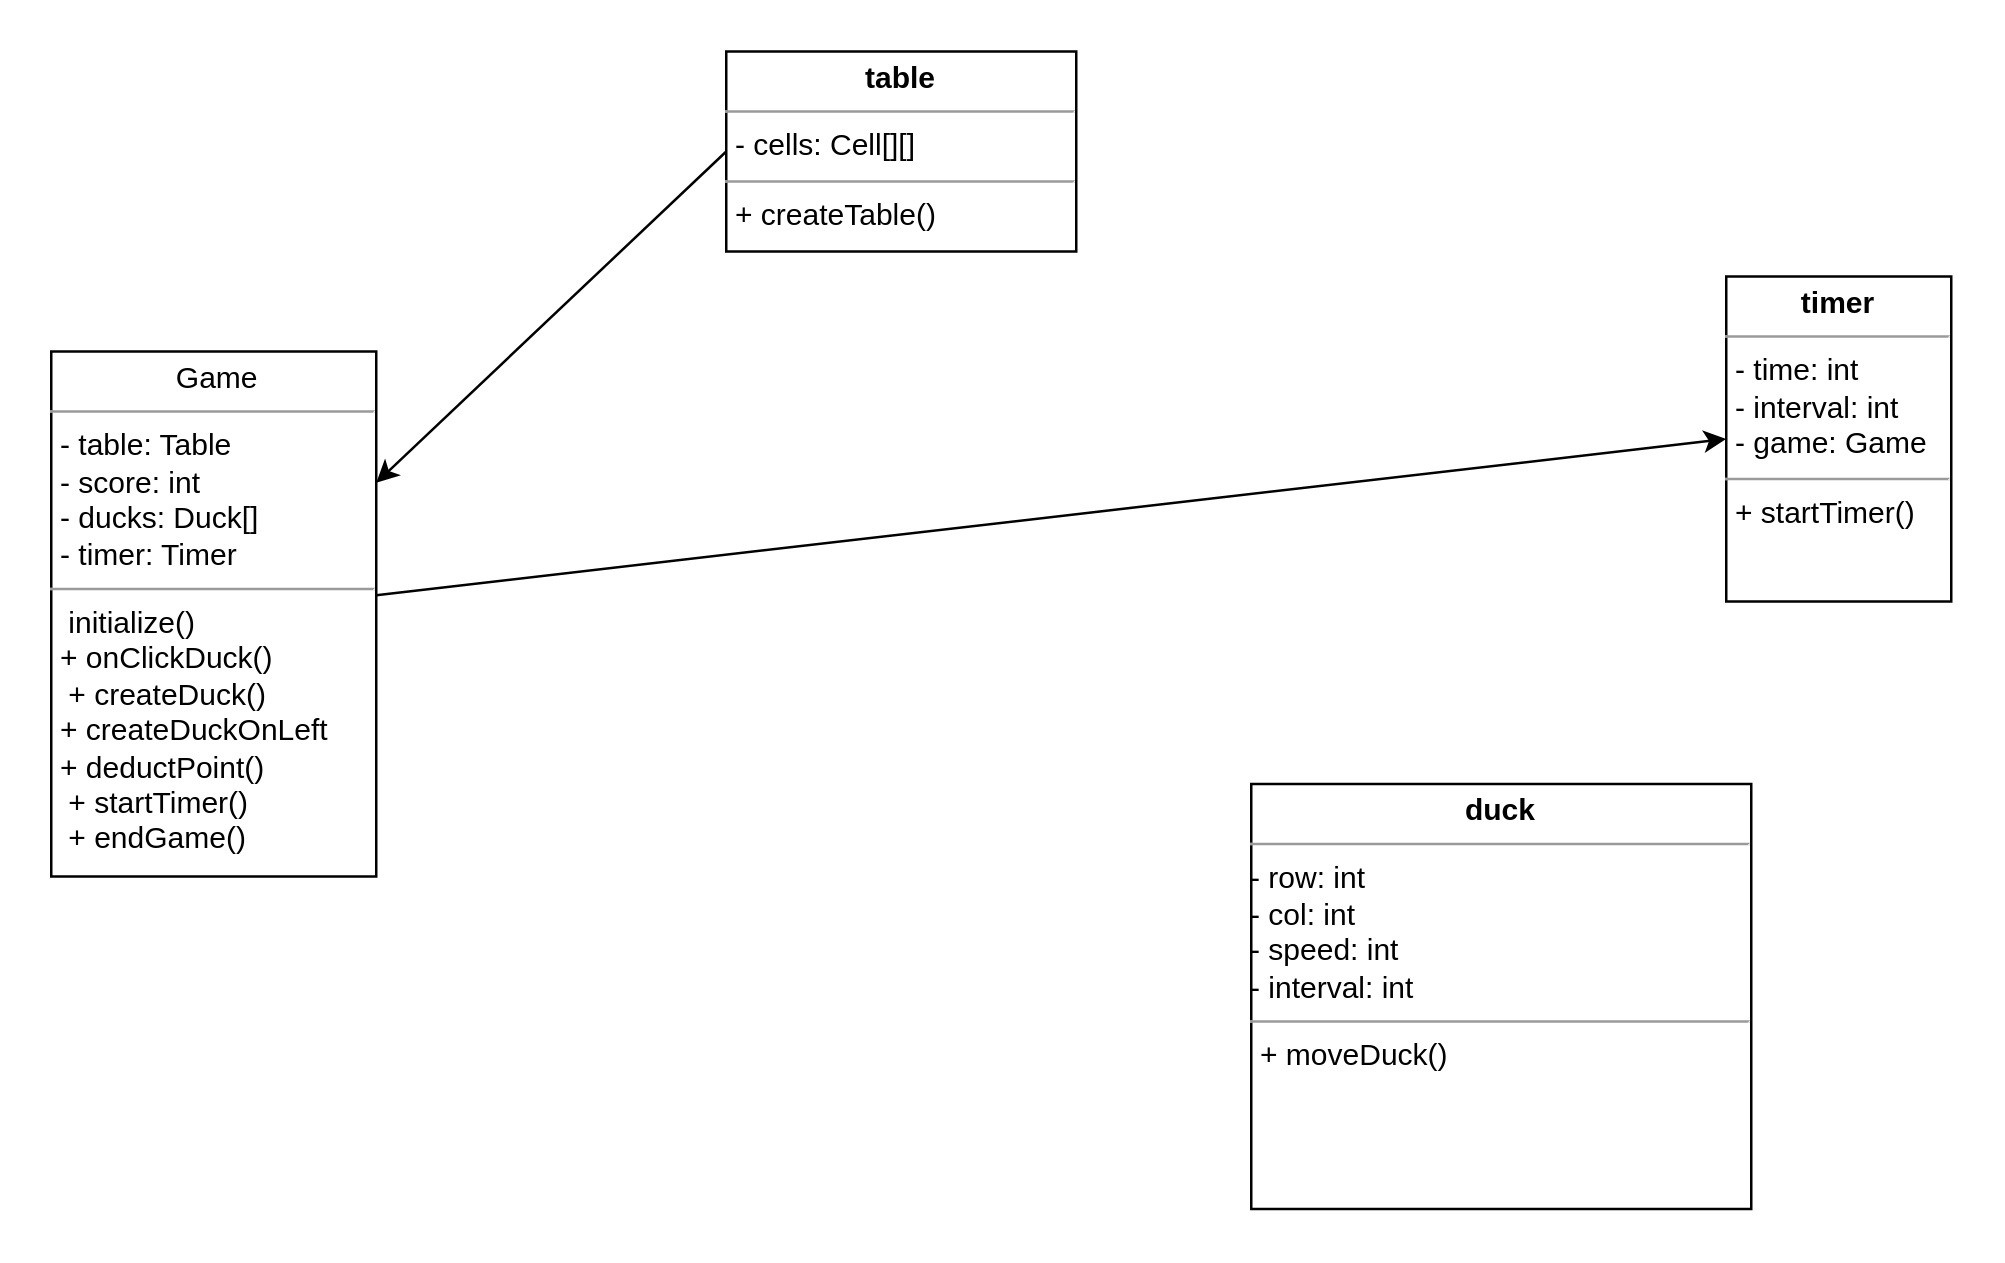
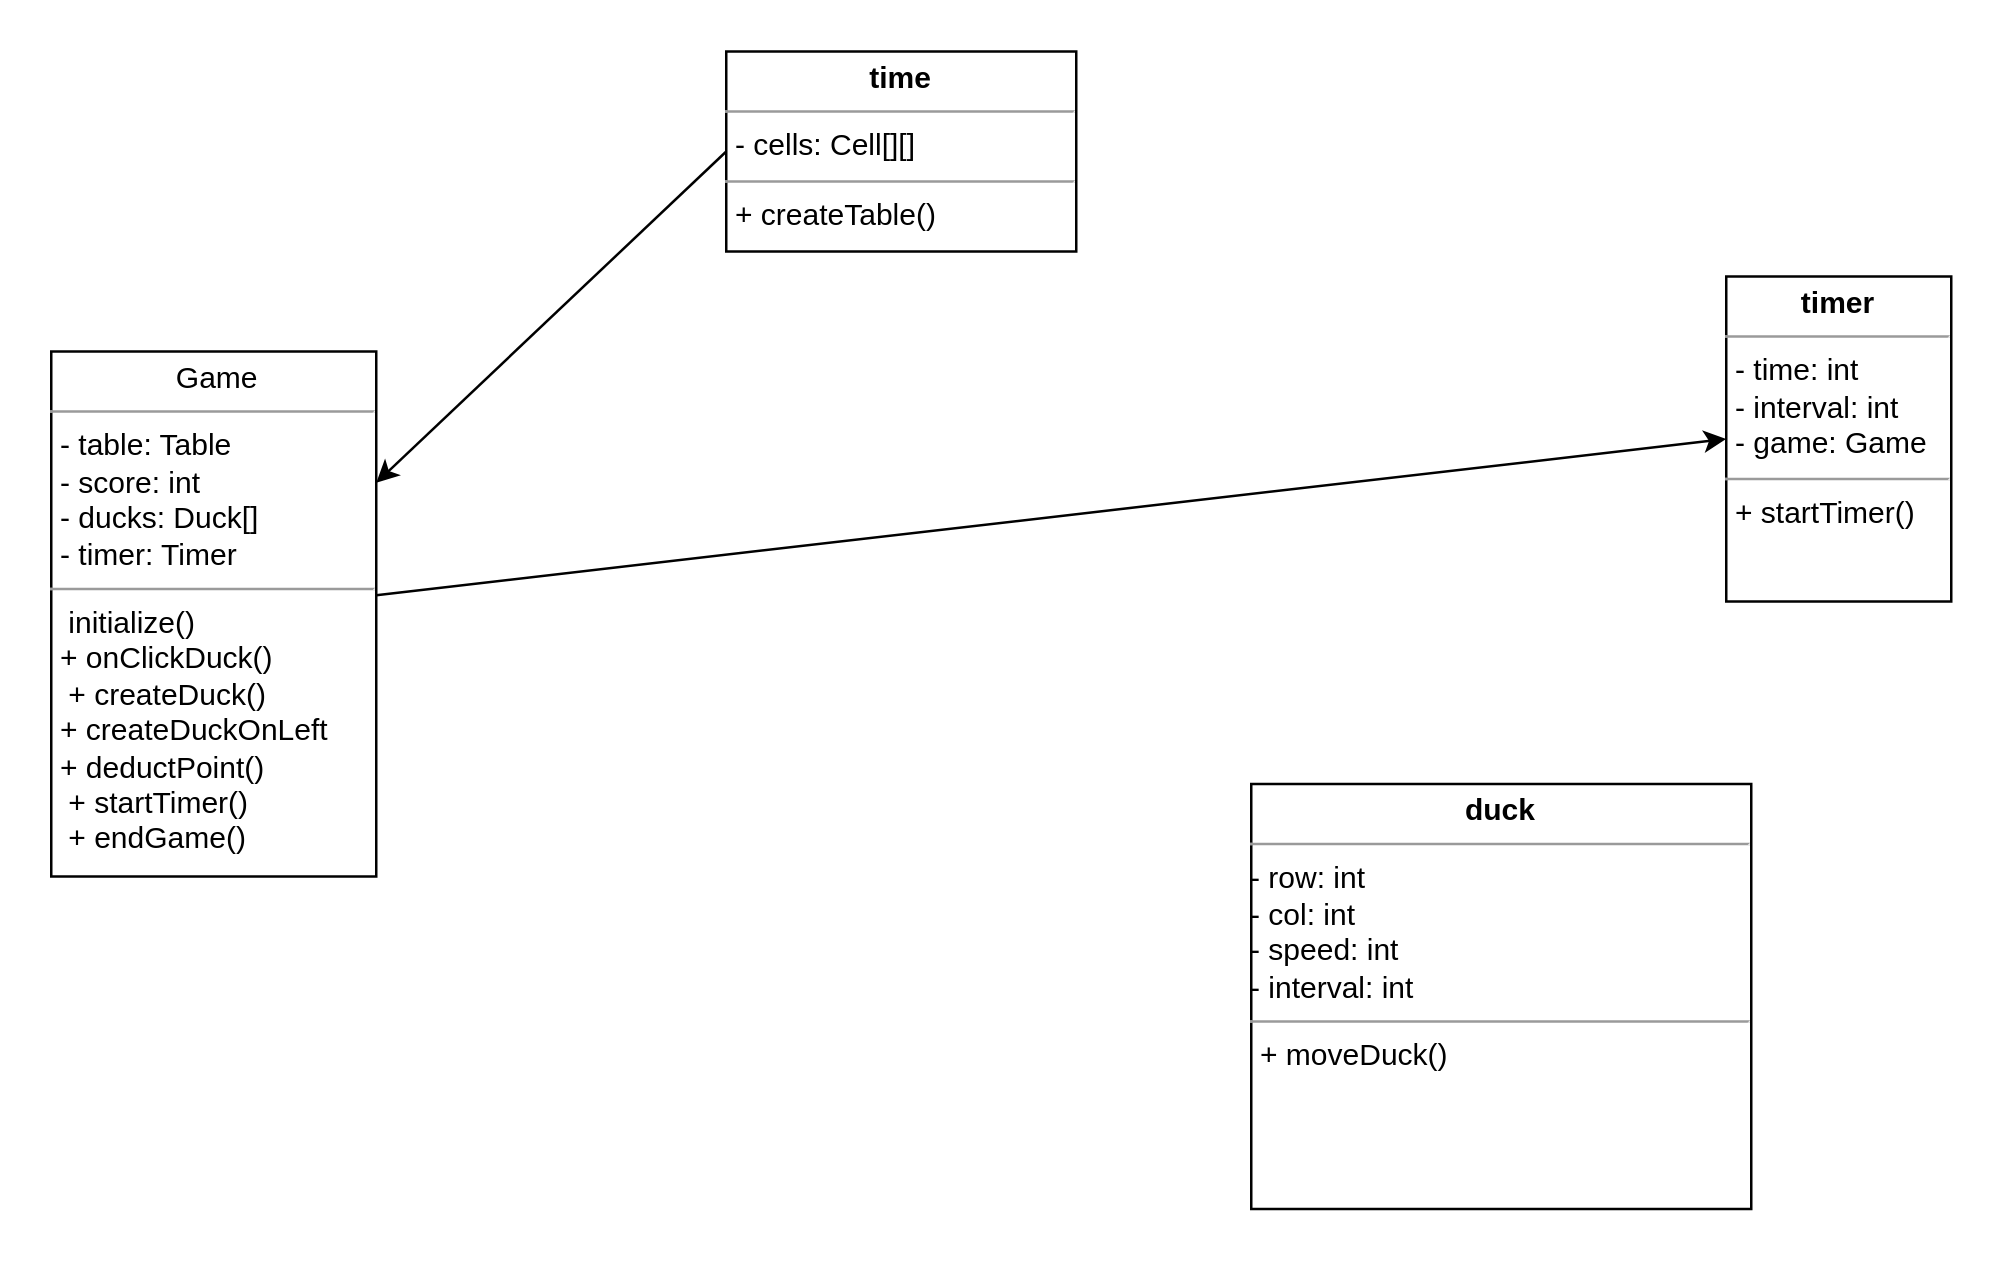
node "table - cells: Cell[][] + createTable()": label "table - cells: Cell[][] + createTable()" -> "time - cells: Cell[][] + createTable()"
